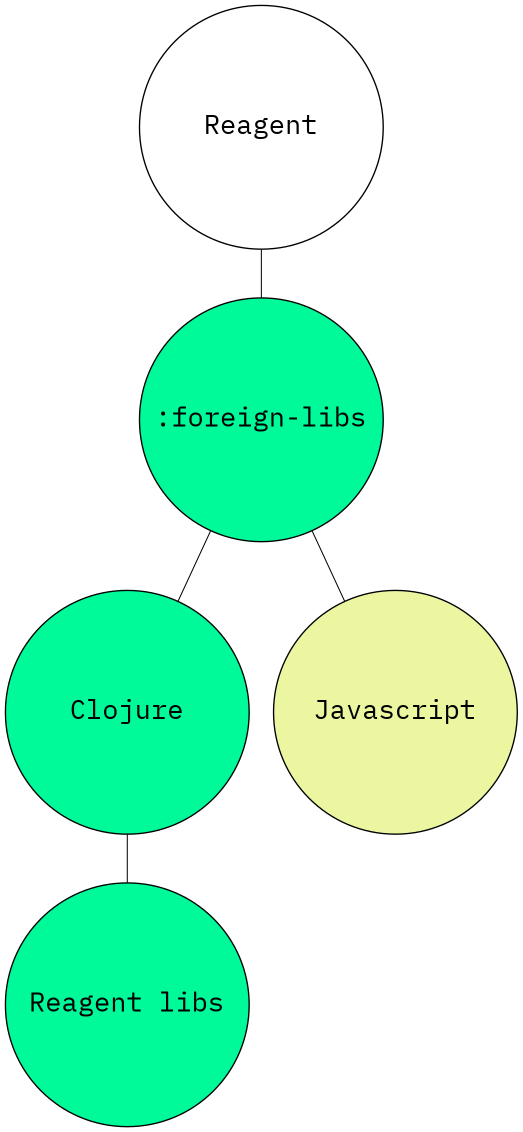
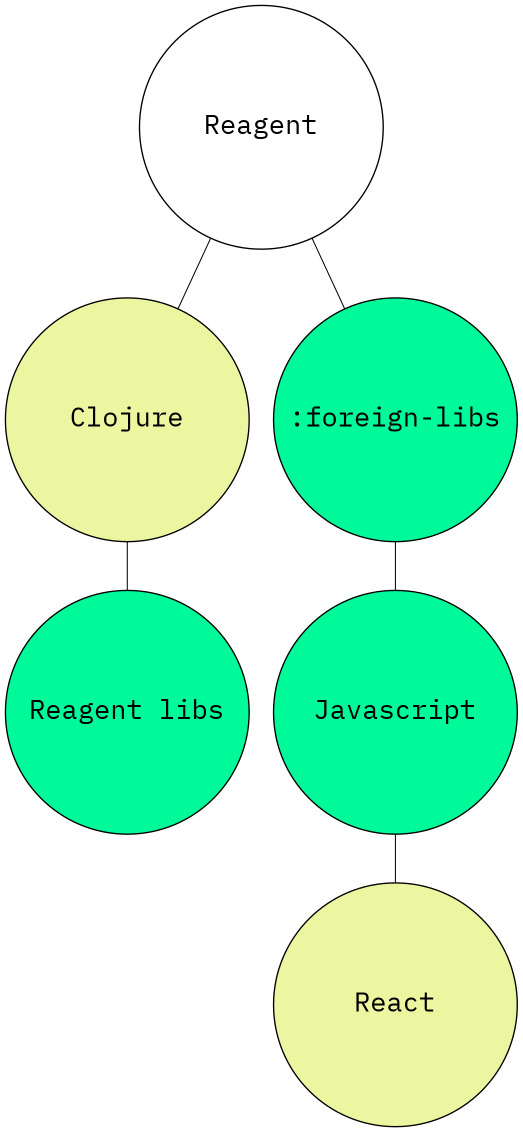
edge ":foreign-libs" -- "Clojure": now "Reagent" -- "Clojure"
node "Clojure": fillcolor #00f999 -> #ecf6a1
node "Javascript": fillcolor #ecf6a1 -> #00f999
node "React": added
